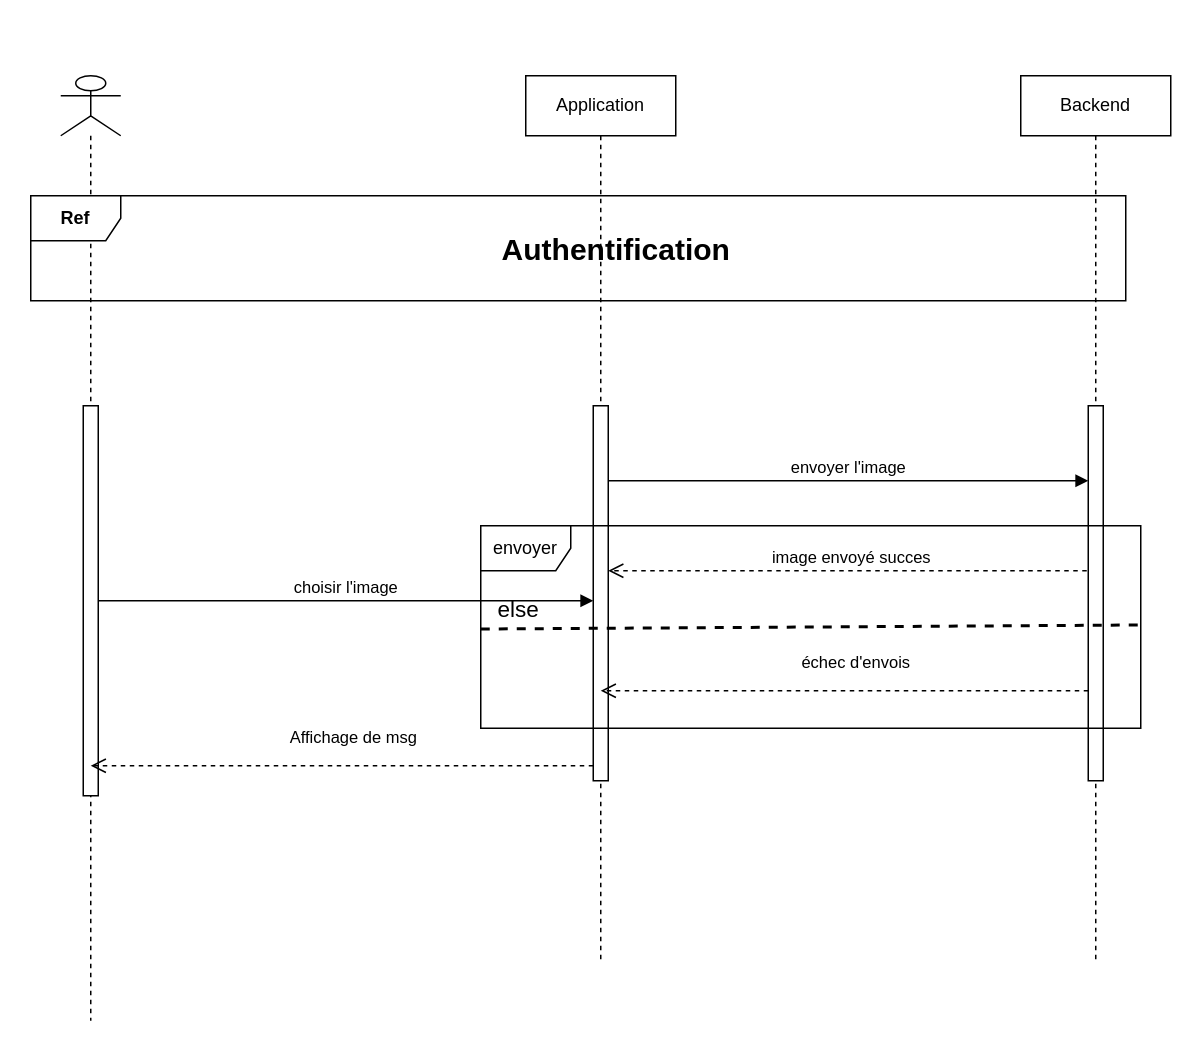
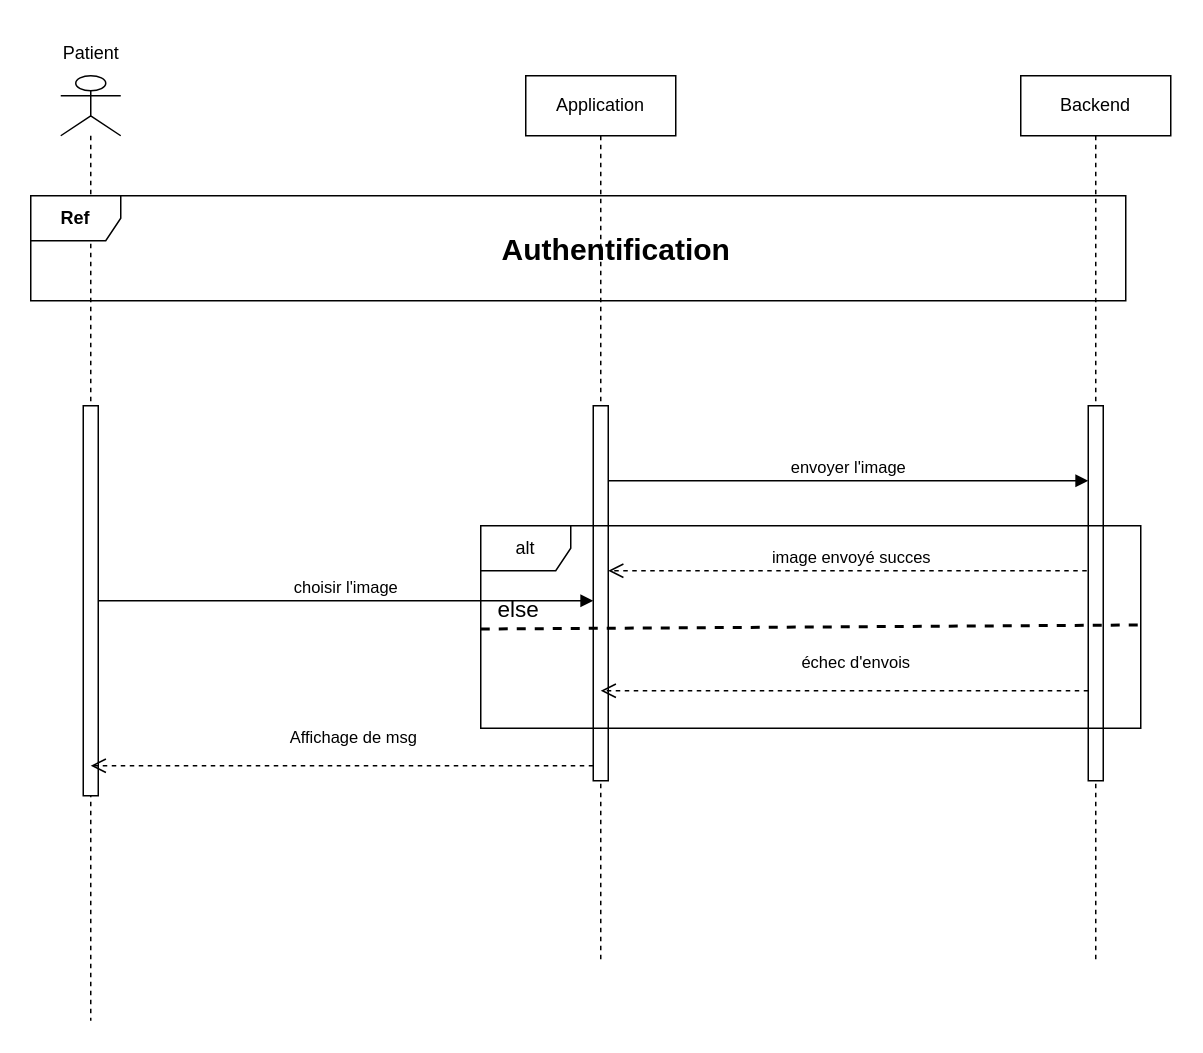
node "Patient": added
node "envoyer": label "envoyer" -> "alt"
